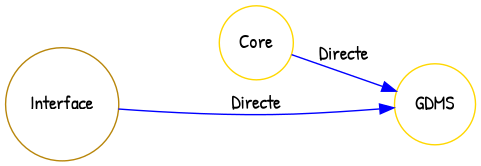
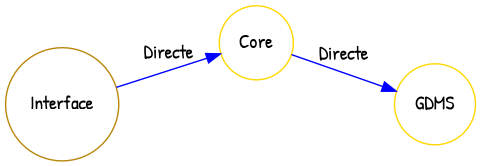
edge "Interface" -> "GDMS": now "Interface" -> "Core"
